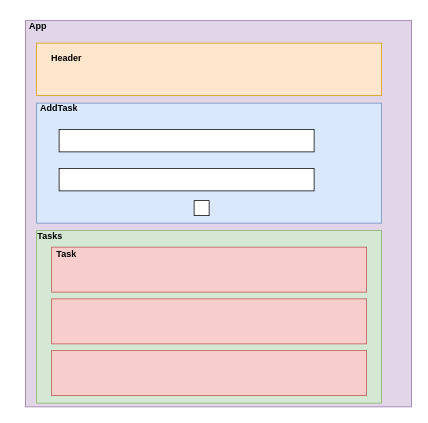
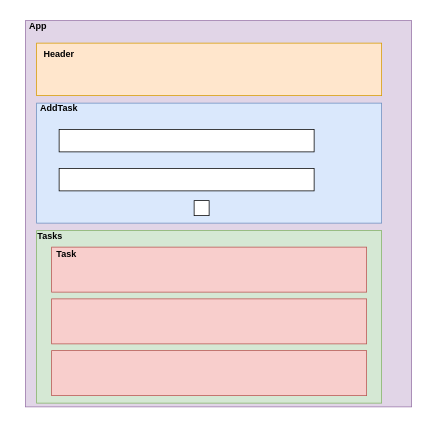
node "Header": moved (66, 58) -> (59, 54)
